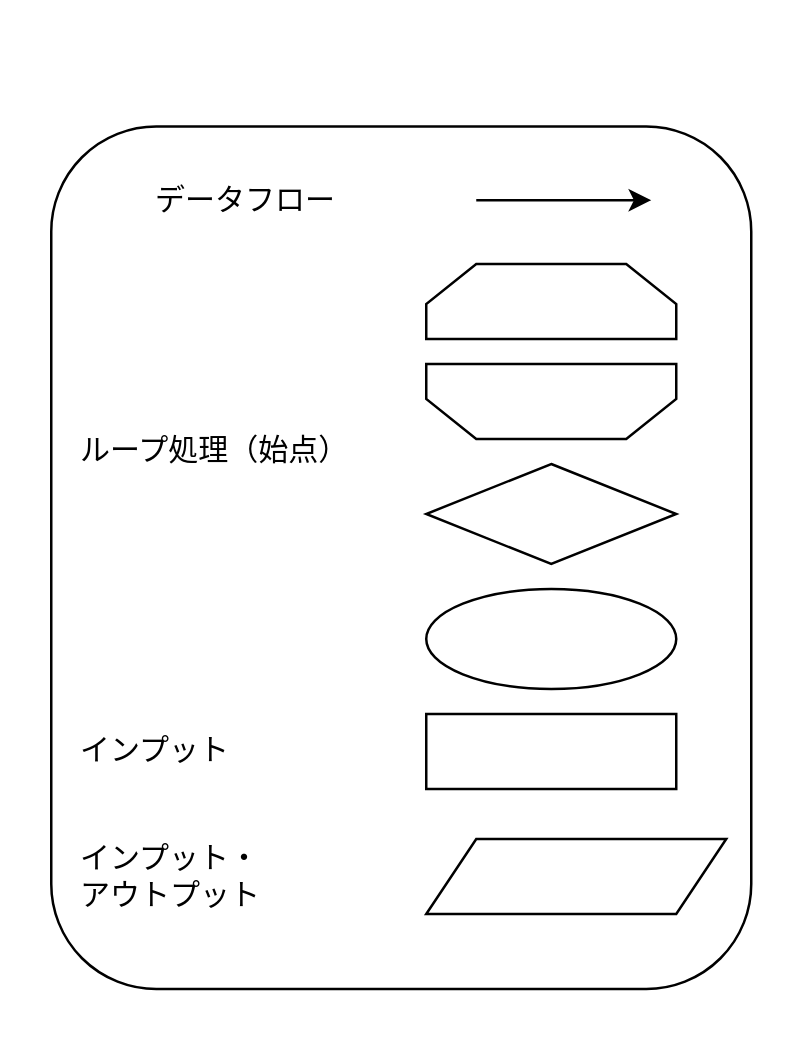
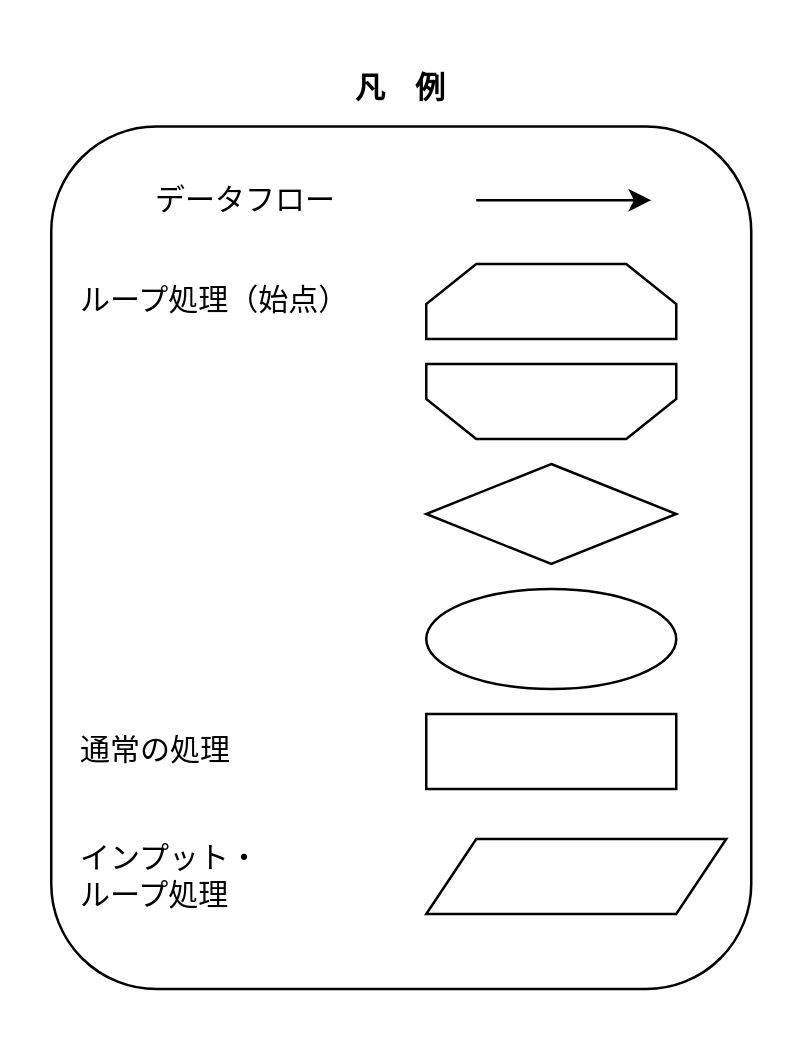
node "凡 例": added
node "ループ処理（始点）": moved (226, 451) -> (226, 301)
node "インプット": label "インプット" -> "通常の処理"
node "インプット・ アウトプット": label "インプット・ アウトプット" -> "インプット・ ループ処理"
